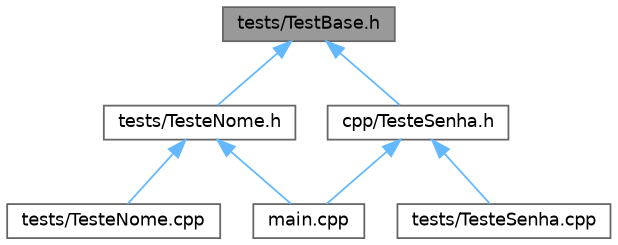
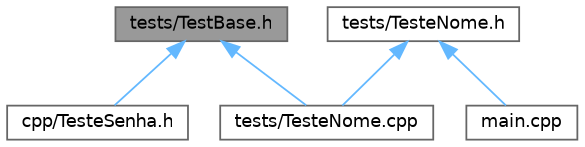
edge "tests/TesteNome.h" -> "tests/TestBase.h": now "tests/TesteNome.cpp" -> "tests/TestBase.h"
edge "main.cpp" -> "cpp/TesteSenha.h": removed
node "tests/TesteSenha.cpp": removed
